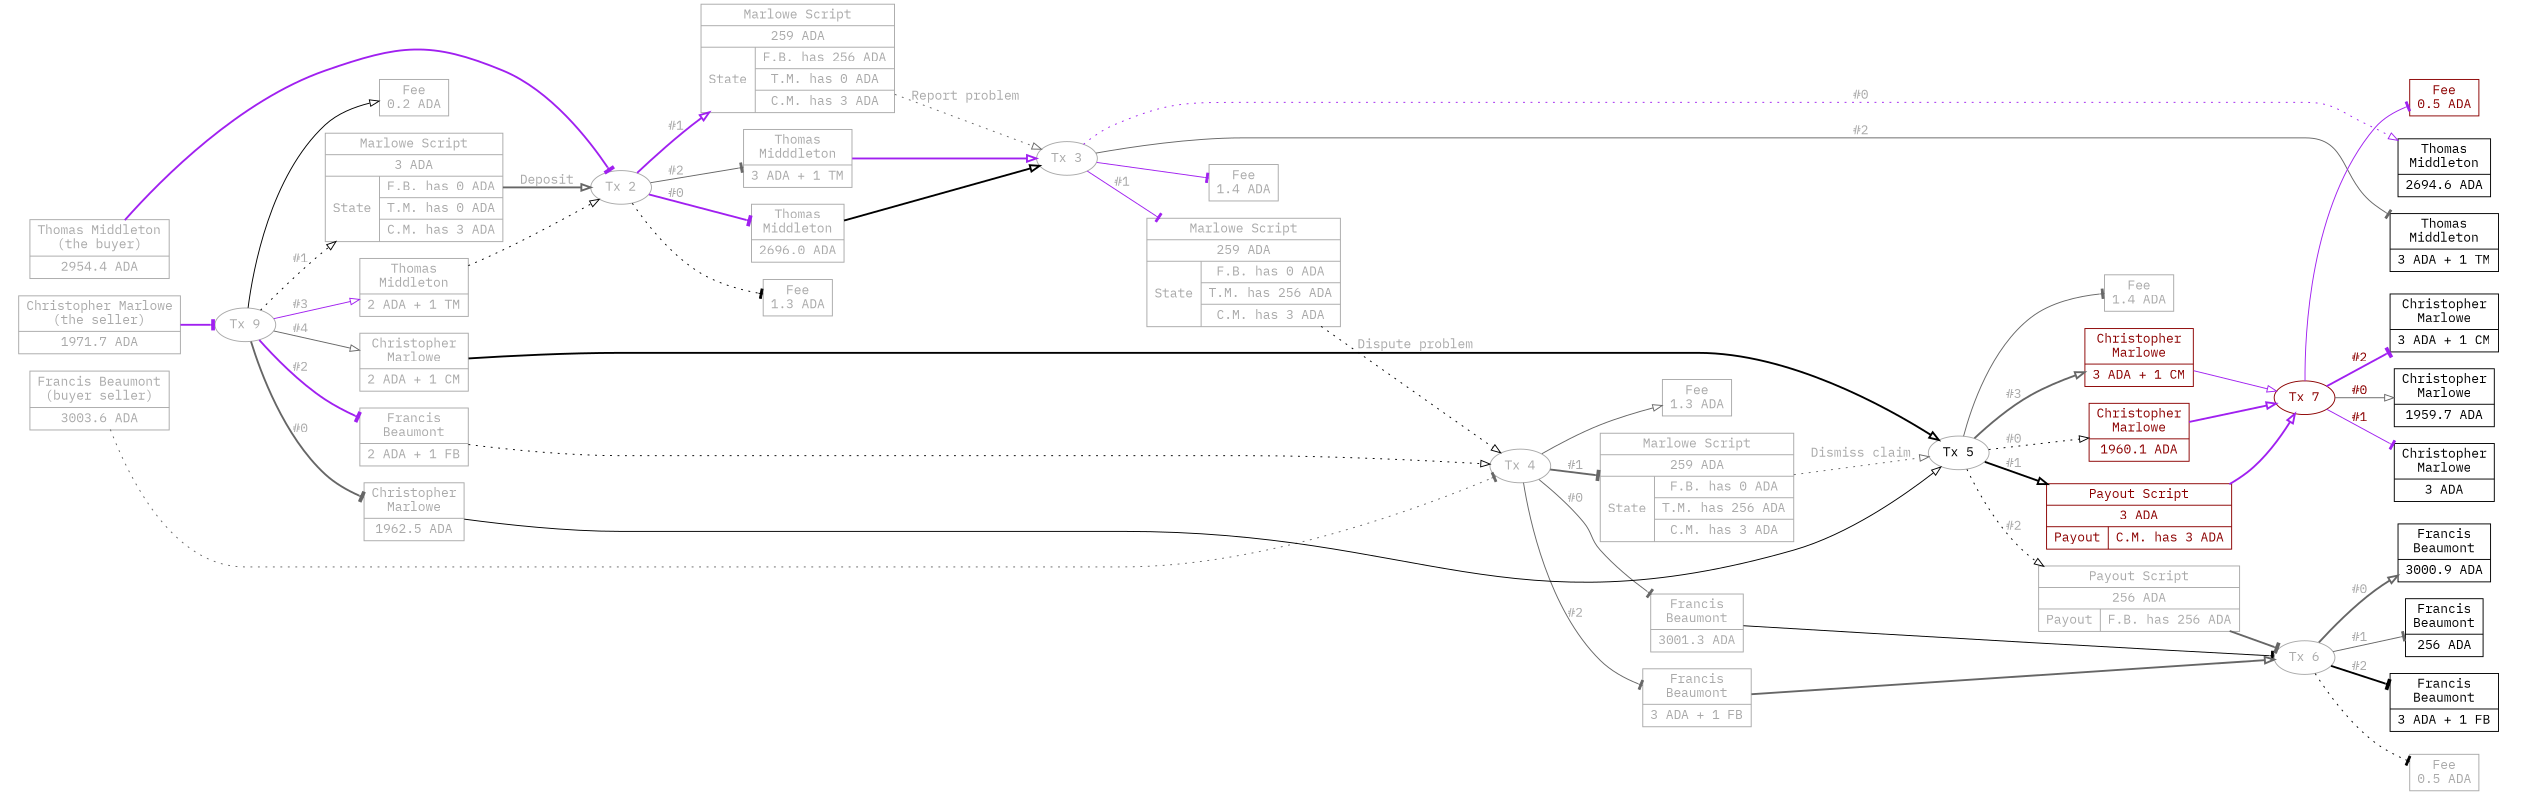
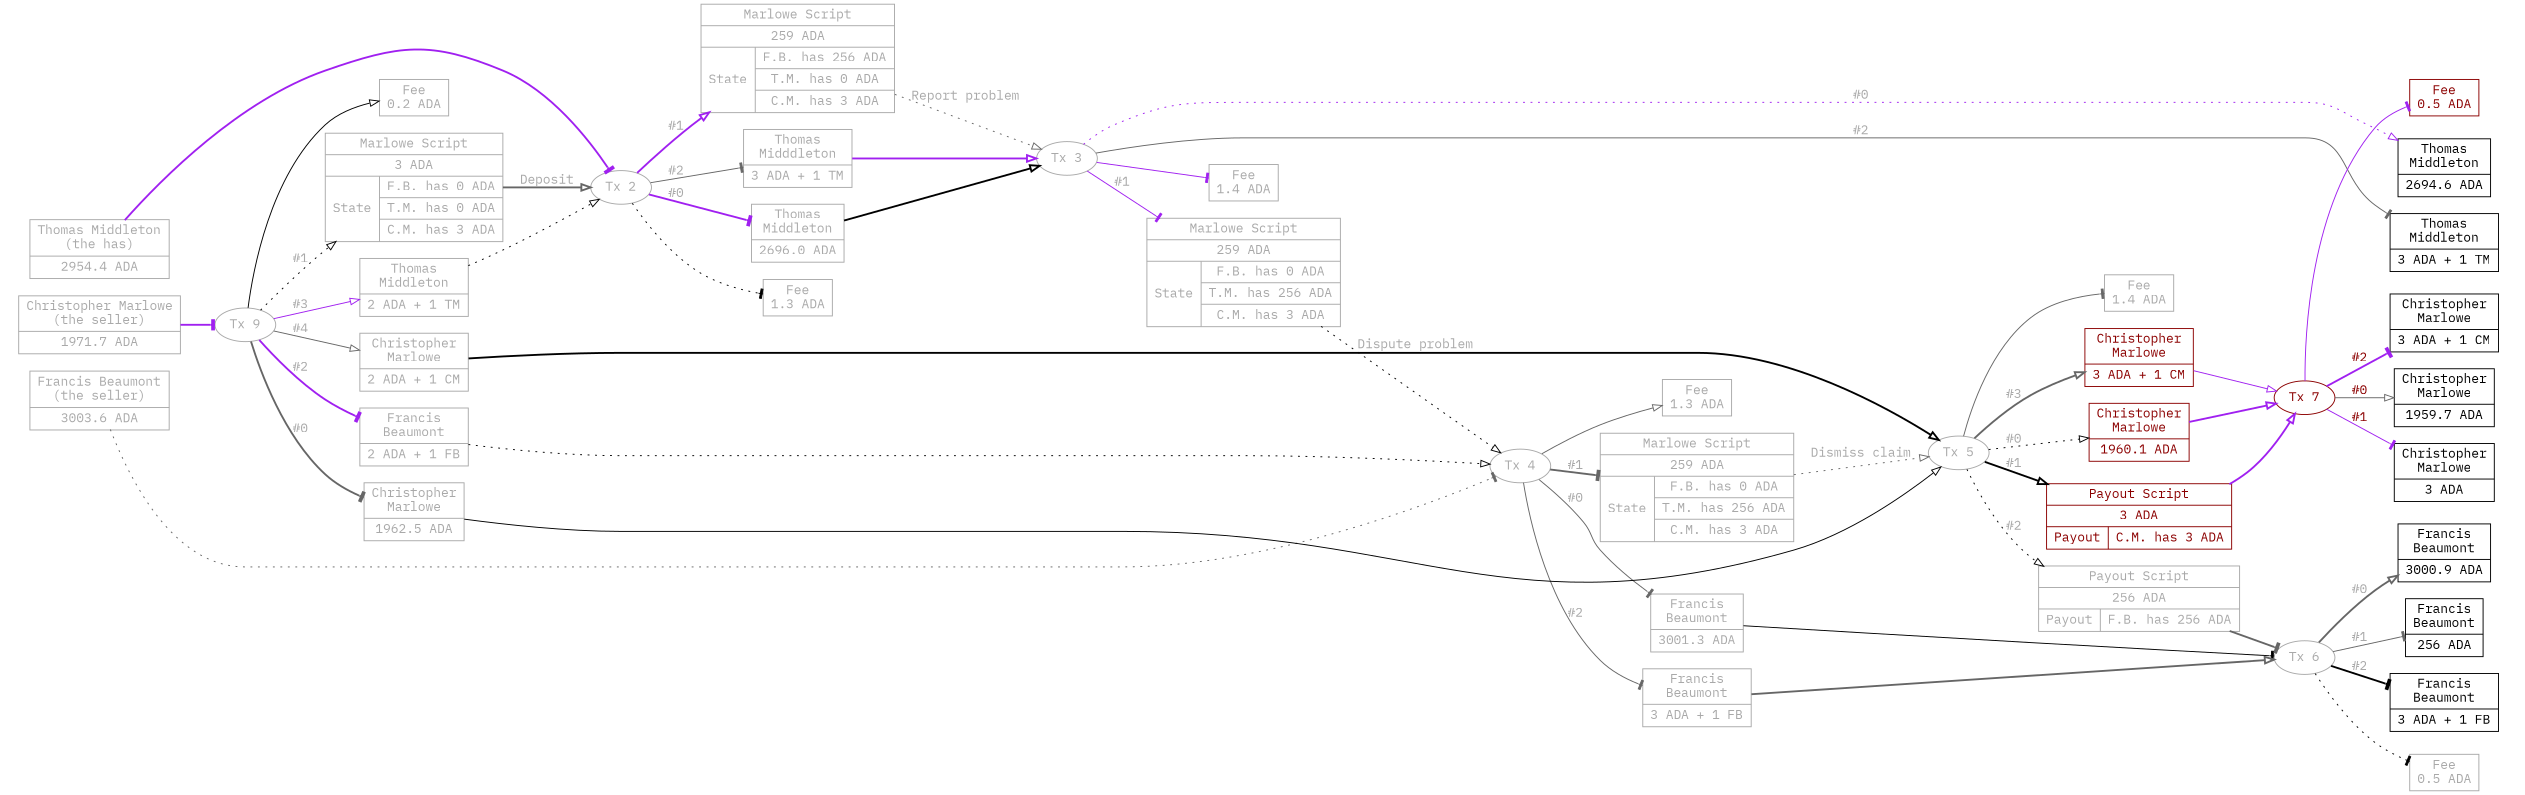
node "Thomas Middleton": text "(the buyer)" -> "(the has)"
node "Francis Beaumont": text "(buyer seller)" -> "(the seller)"
node "Tx 5": fontcolor black -> darkgray
